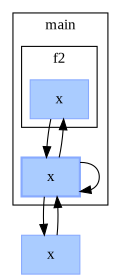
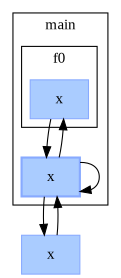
cluster "f2": label "f2" -> "f0"
